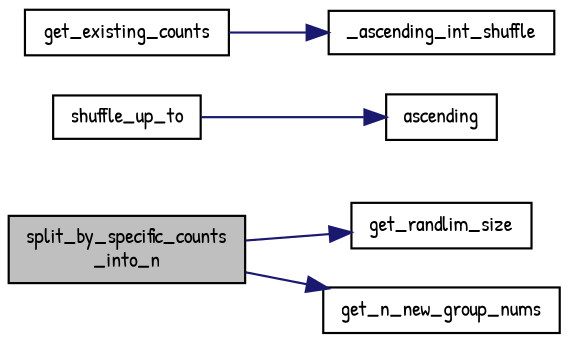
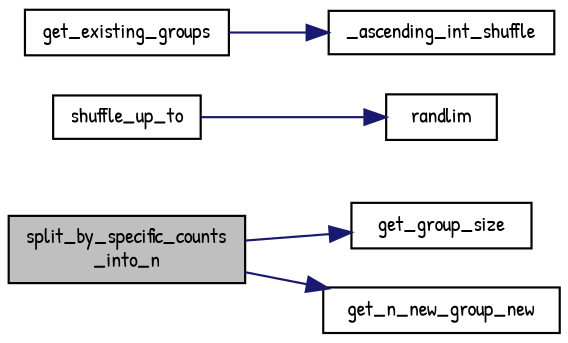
node "get_existing_counts": label "get_existing_counts" -> "get_existing_groups"
node "ascending": label "ascending" -> "randlim"
node "get_randlim_size": label "get_randlim_size" -> "get_group_size"
node "get_n_new_group_nums": label "get_n_new_group_nums" -> "get_n_new_group_new"
